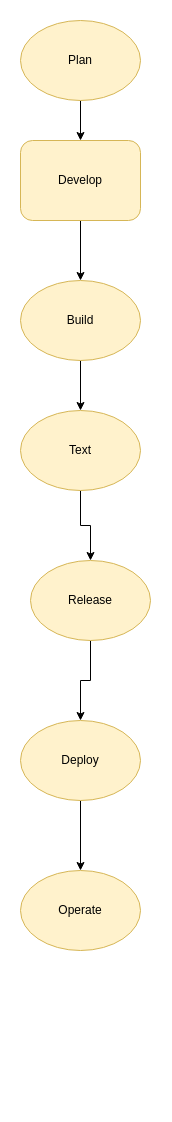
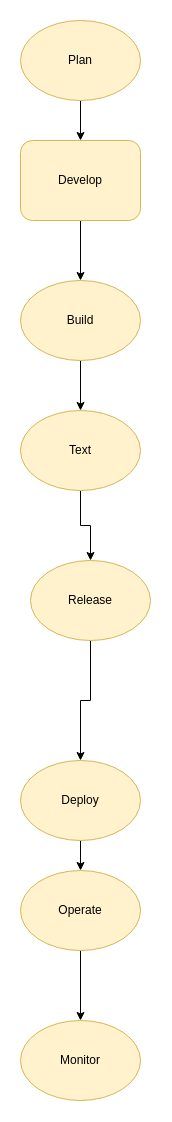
node "Deploy": moved (81, 761) -> (81, 801)
edge "Operate" -> "Monitor": added
node "Monitor": added
